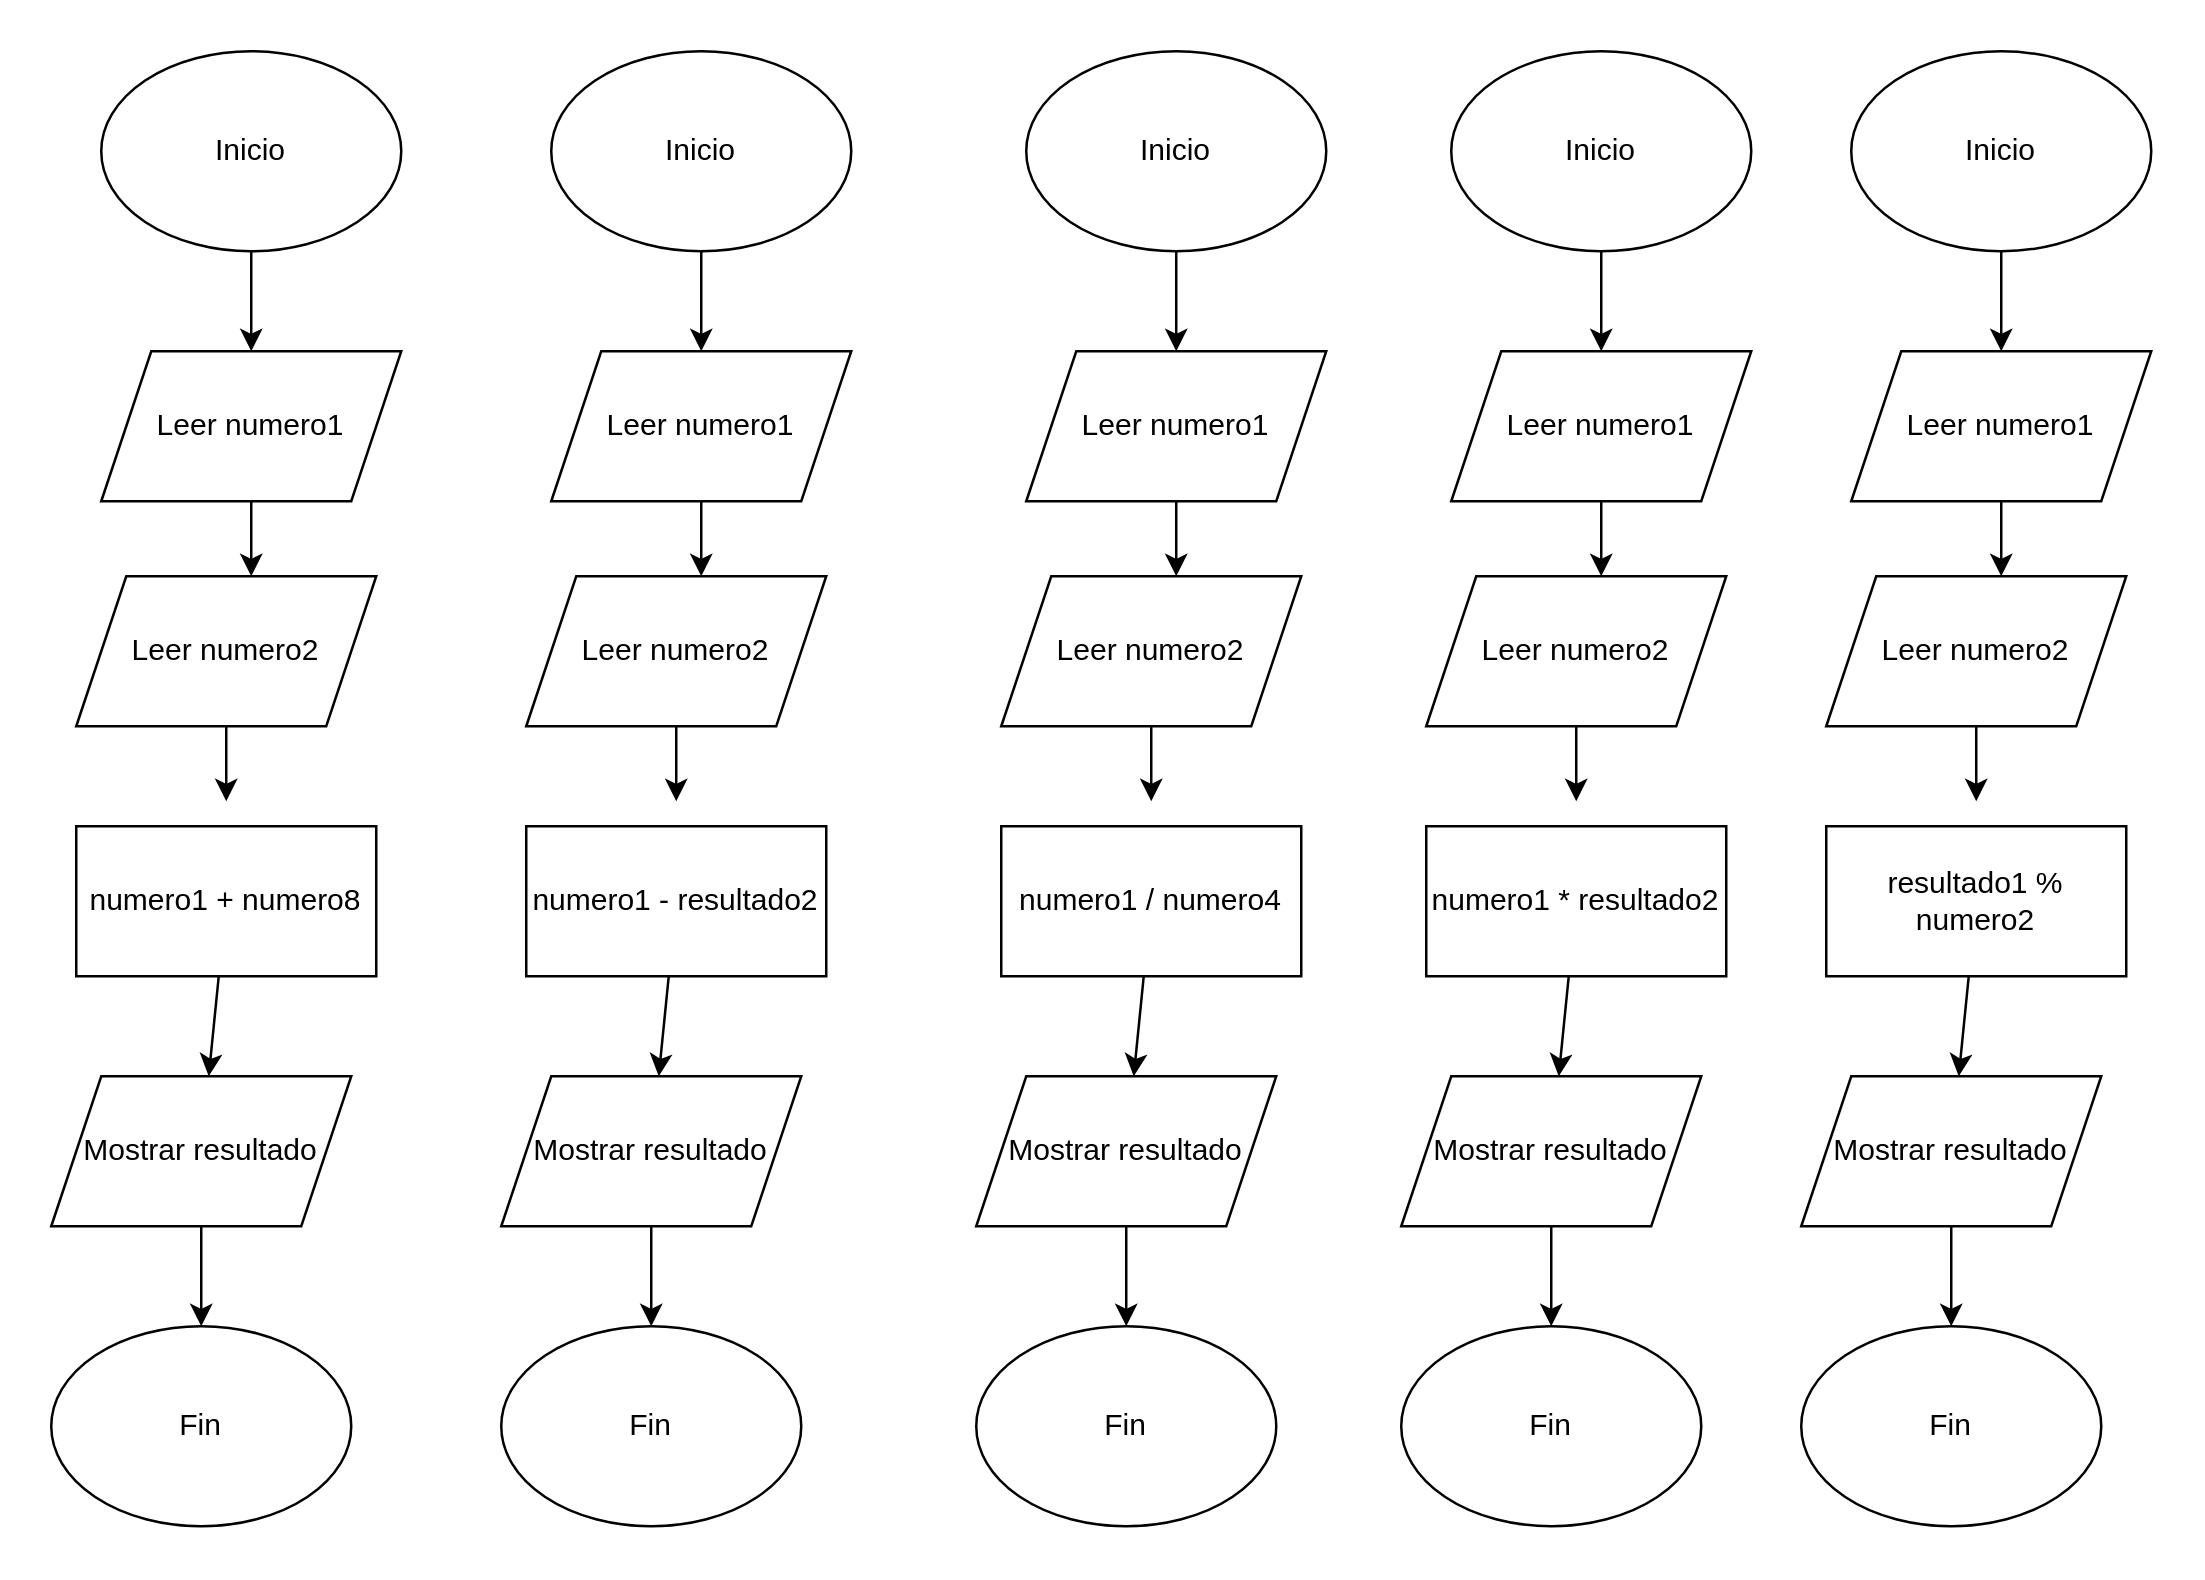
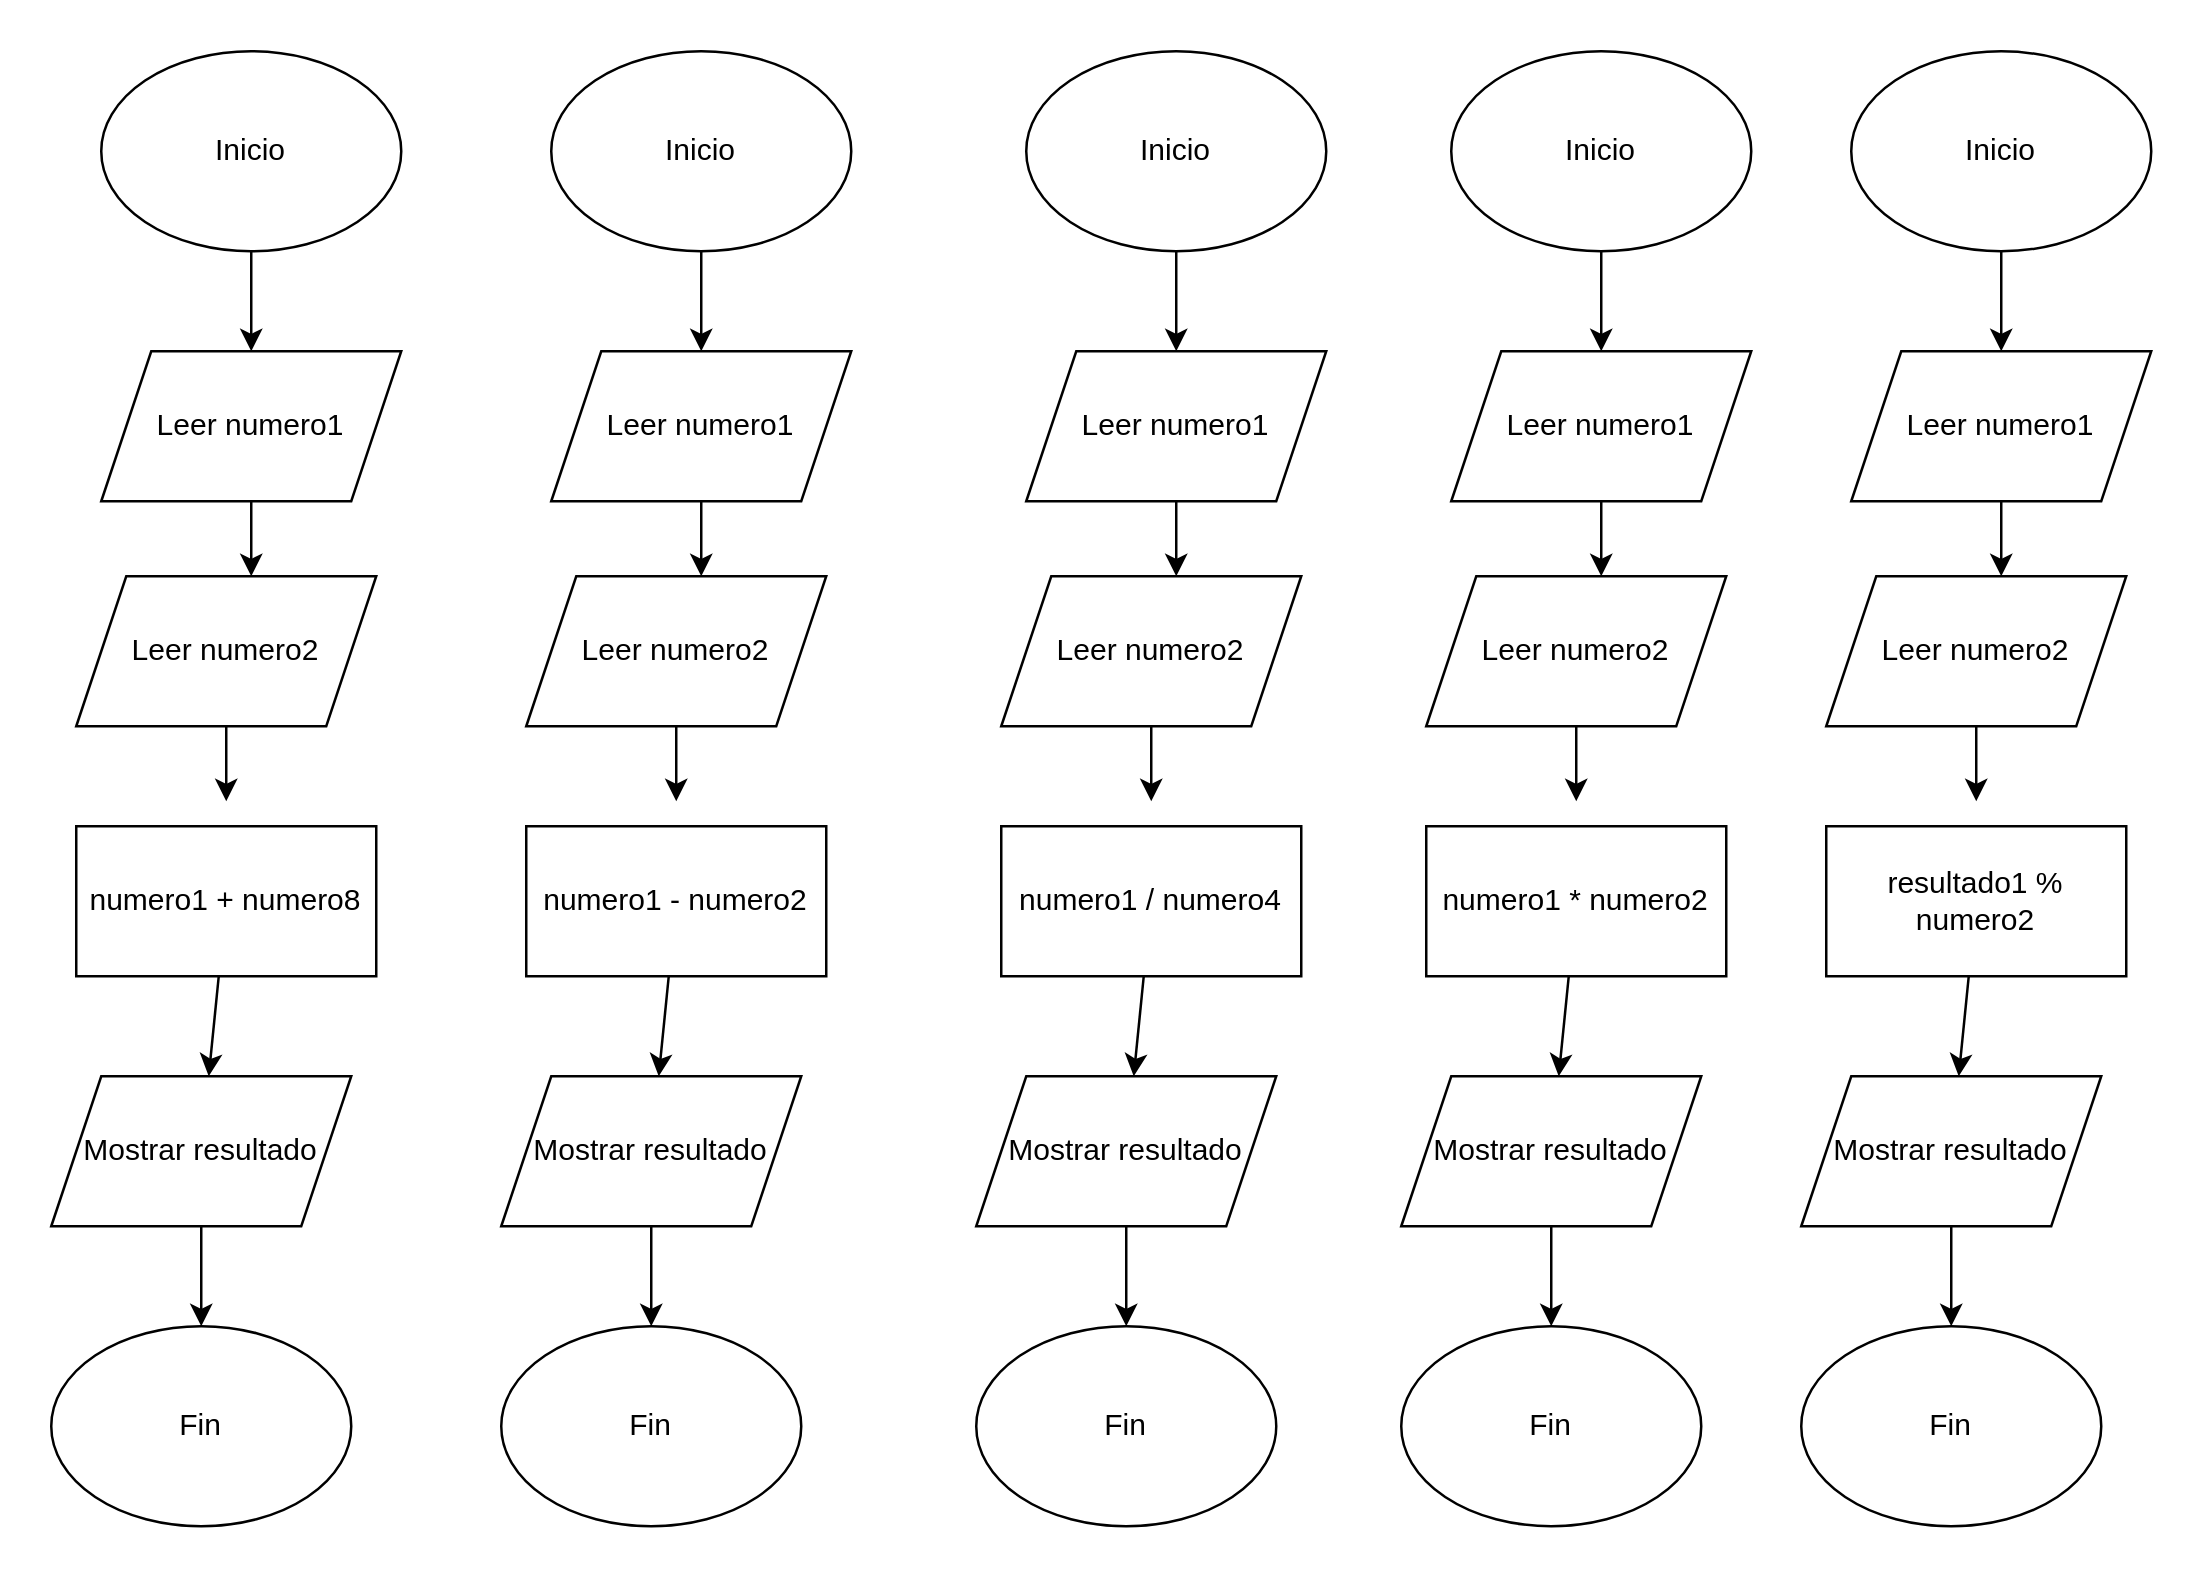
node "numero1 - resultado2": label "numero1 - resultado2" -> "numero1 - numero2"
node "numero1 * resultado2": label "numero1 * resultado2" -> "numero1 * numero2"
